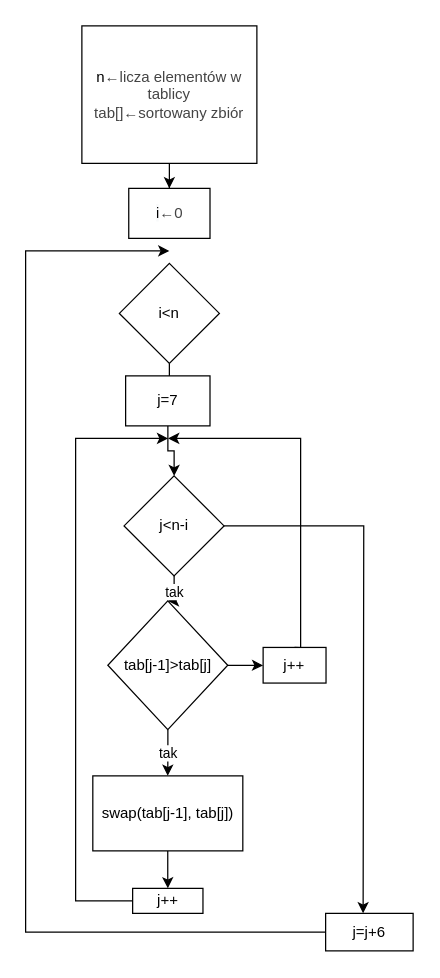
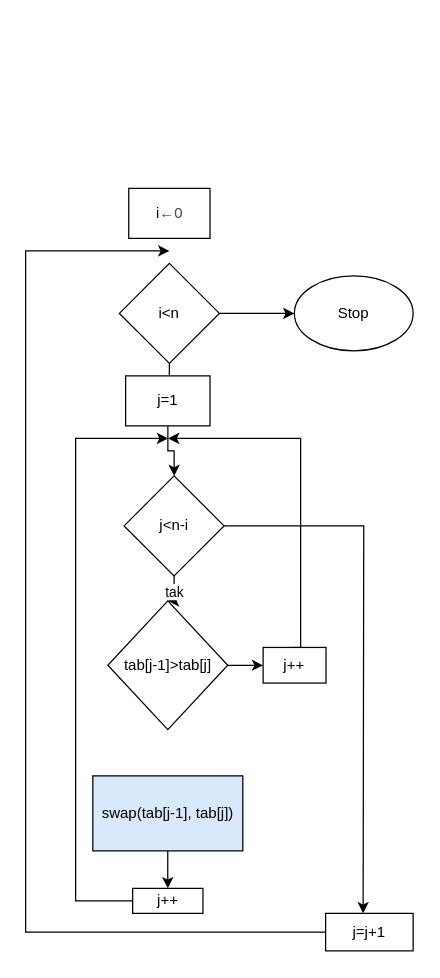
node "n←licza elementów w tablicy tab[]←sortowany zbiór": removed
edge "n←licza elementów w tablicy tab[]←sortowany zbiór" -> "i←0": removed
edge "i<n" -> "Stop": added
node "Stop": added
node "j=7": label "j=7" -> "j=1"
edge "tab[j-1]>tab[j]" -> "swap(tab[j-1], tab[j])": removed, label "tak"
node "swap(tab[j-1], tab[j])": fillcolor #ffffff -> #dae8fc
node "j=j+6": label "j=j+6" -> "j=j+1"
